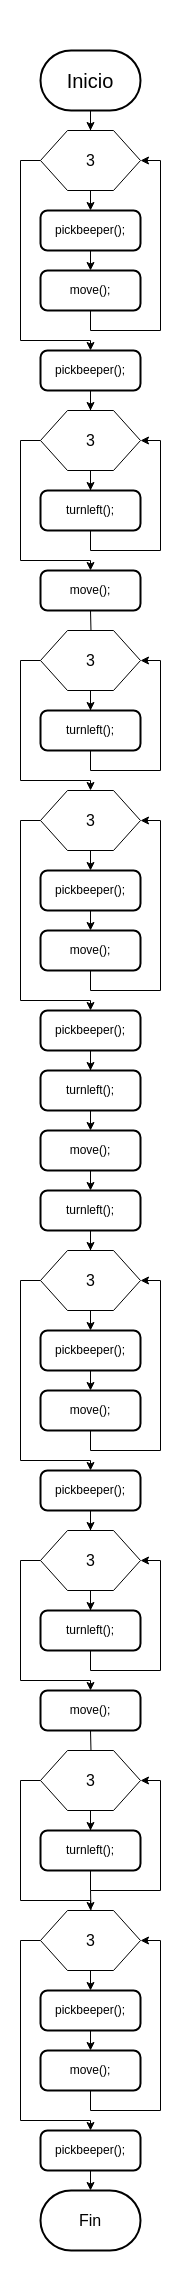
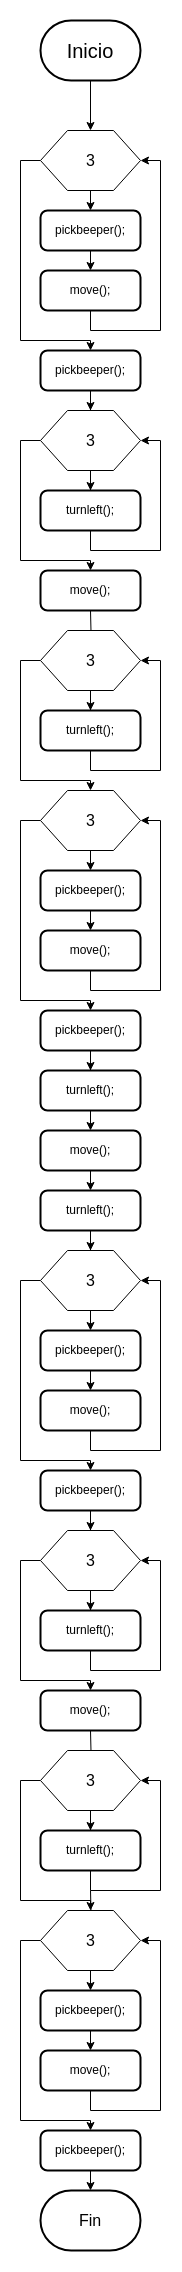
node "Inicio": moved (91, 81) -> (91, 51)
